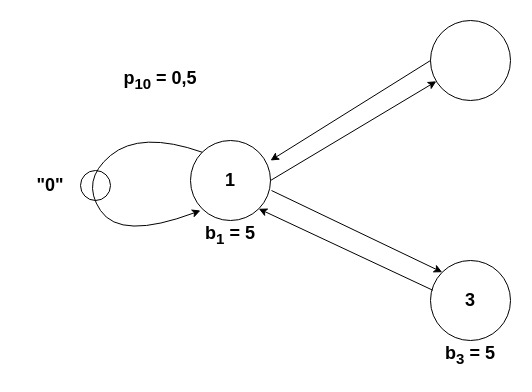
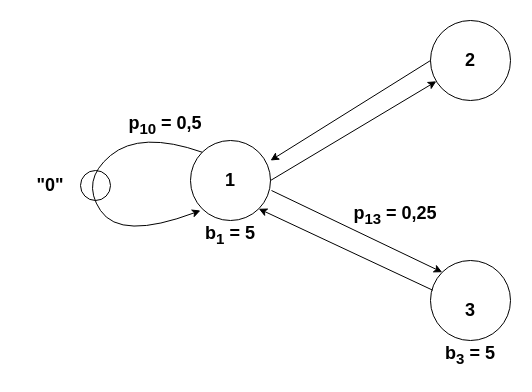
node "2": added
node "p10 = 0,5": moved (161, 81) -> (166, 126)
node "p13 = 0,25": added
node "3": moved (471, 301) -> (471, 311)
